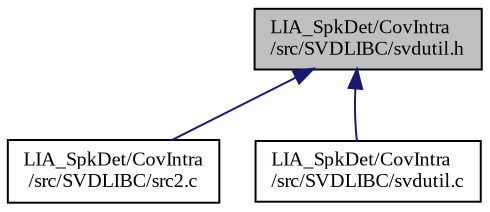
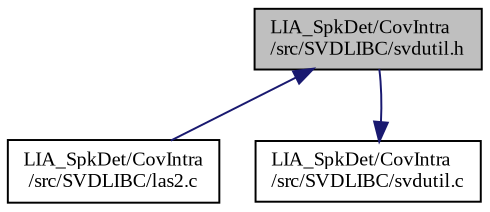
edge "LIA_SpkDet/CovIntra /src/SVDLIBC/svdutil.c" -> "LIA_SpkDet/CovIntra /src/SVDLIBC/svdutil.h": reversed
node "LIA_SpkDet/CovIntra /src/SVDLIBC/src2.c": label "LIA_SpkDet/CovIntra /src/SVDLIBC/src2.c" -> "LIA_SpkDet/CovIntra /src/SVDLIBC/las2.c"
